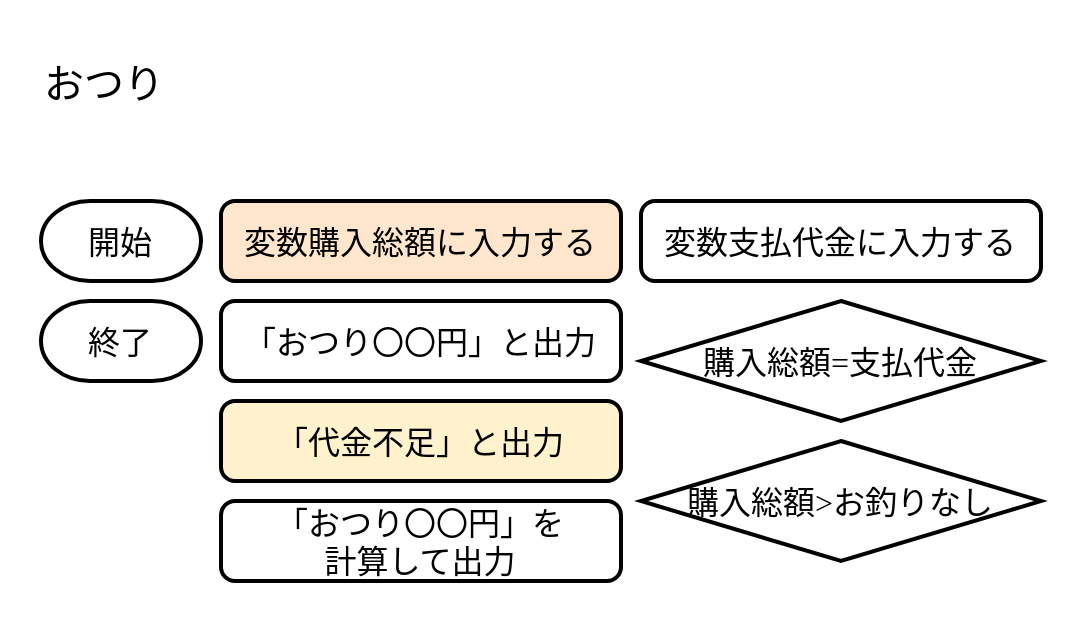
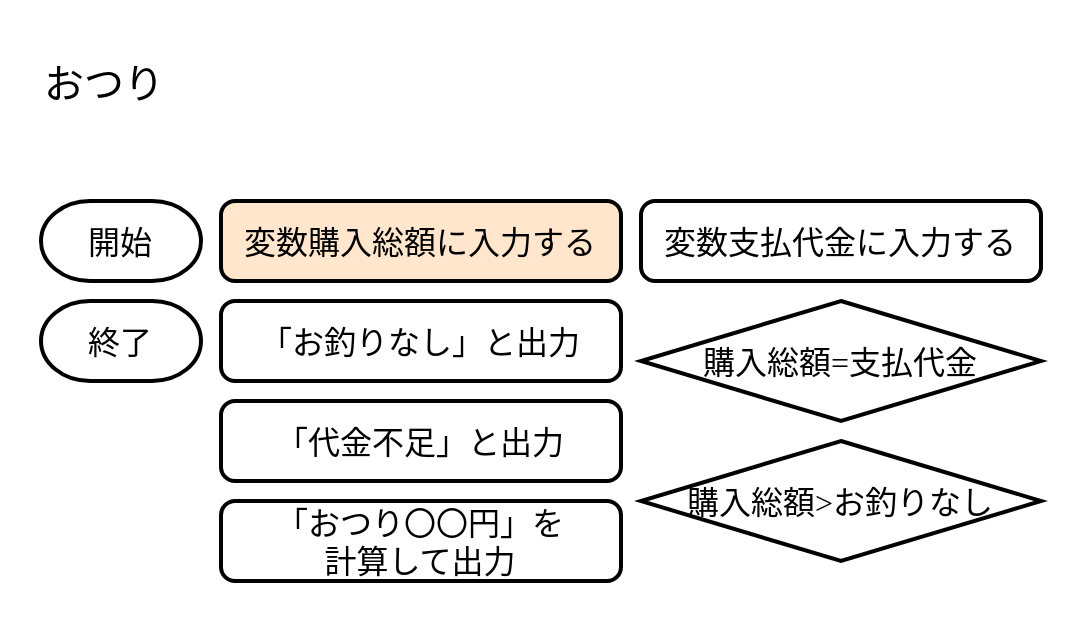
node "「おつり〇〇円」と出力": label "「おつり〇〇円」と出力" -> "「お釣りなし」と出力"
node "「代金不足」と出力": fillcolor #fff2cc -> #ffffff
